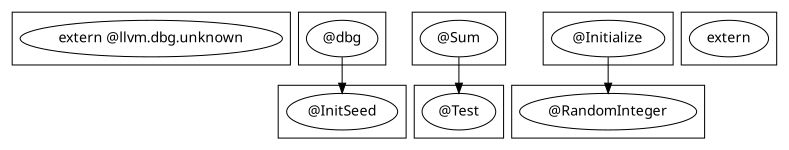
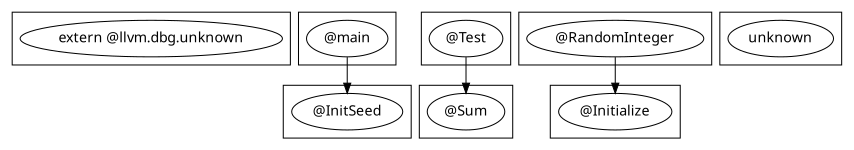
node "@dbg": label "@dbg" -> "@main"
node "extern": label "extern" -> "unknown"
edge "@Sum" -> "@Test": reversed
edge "@Initialize" -> "@RandomInteger": reversed
